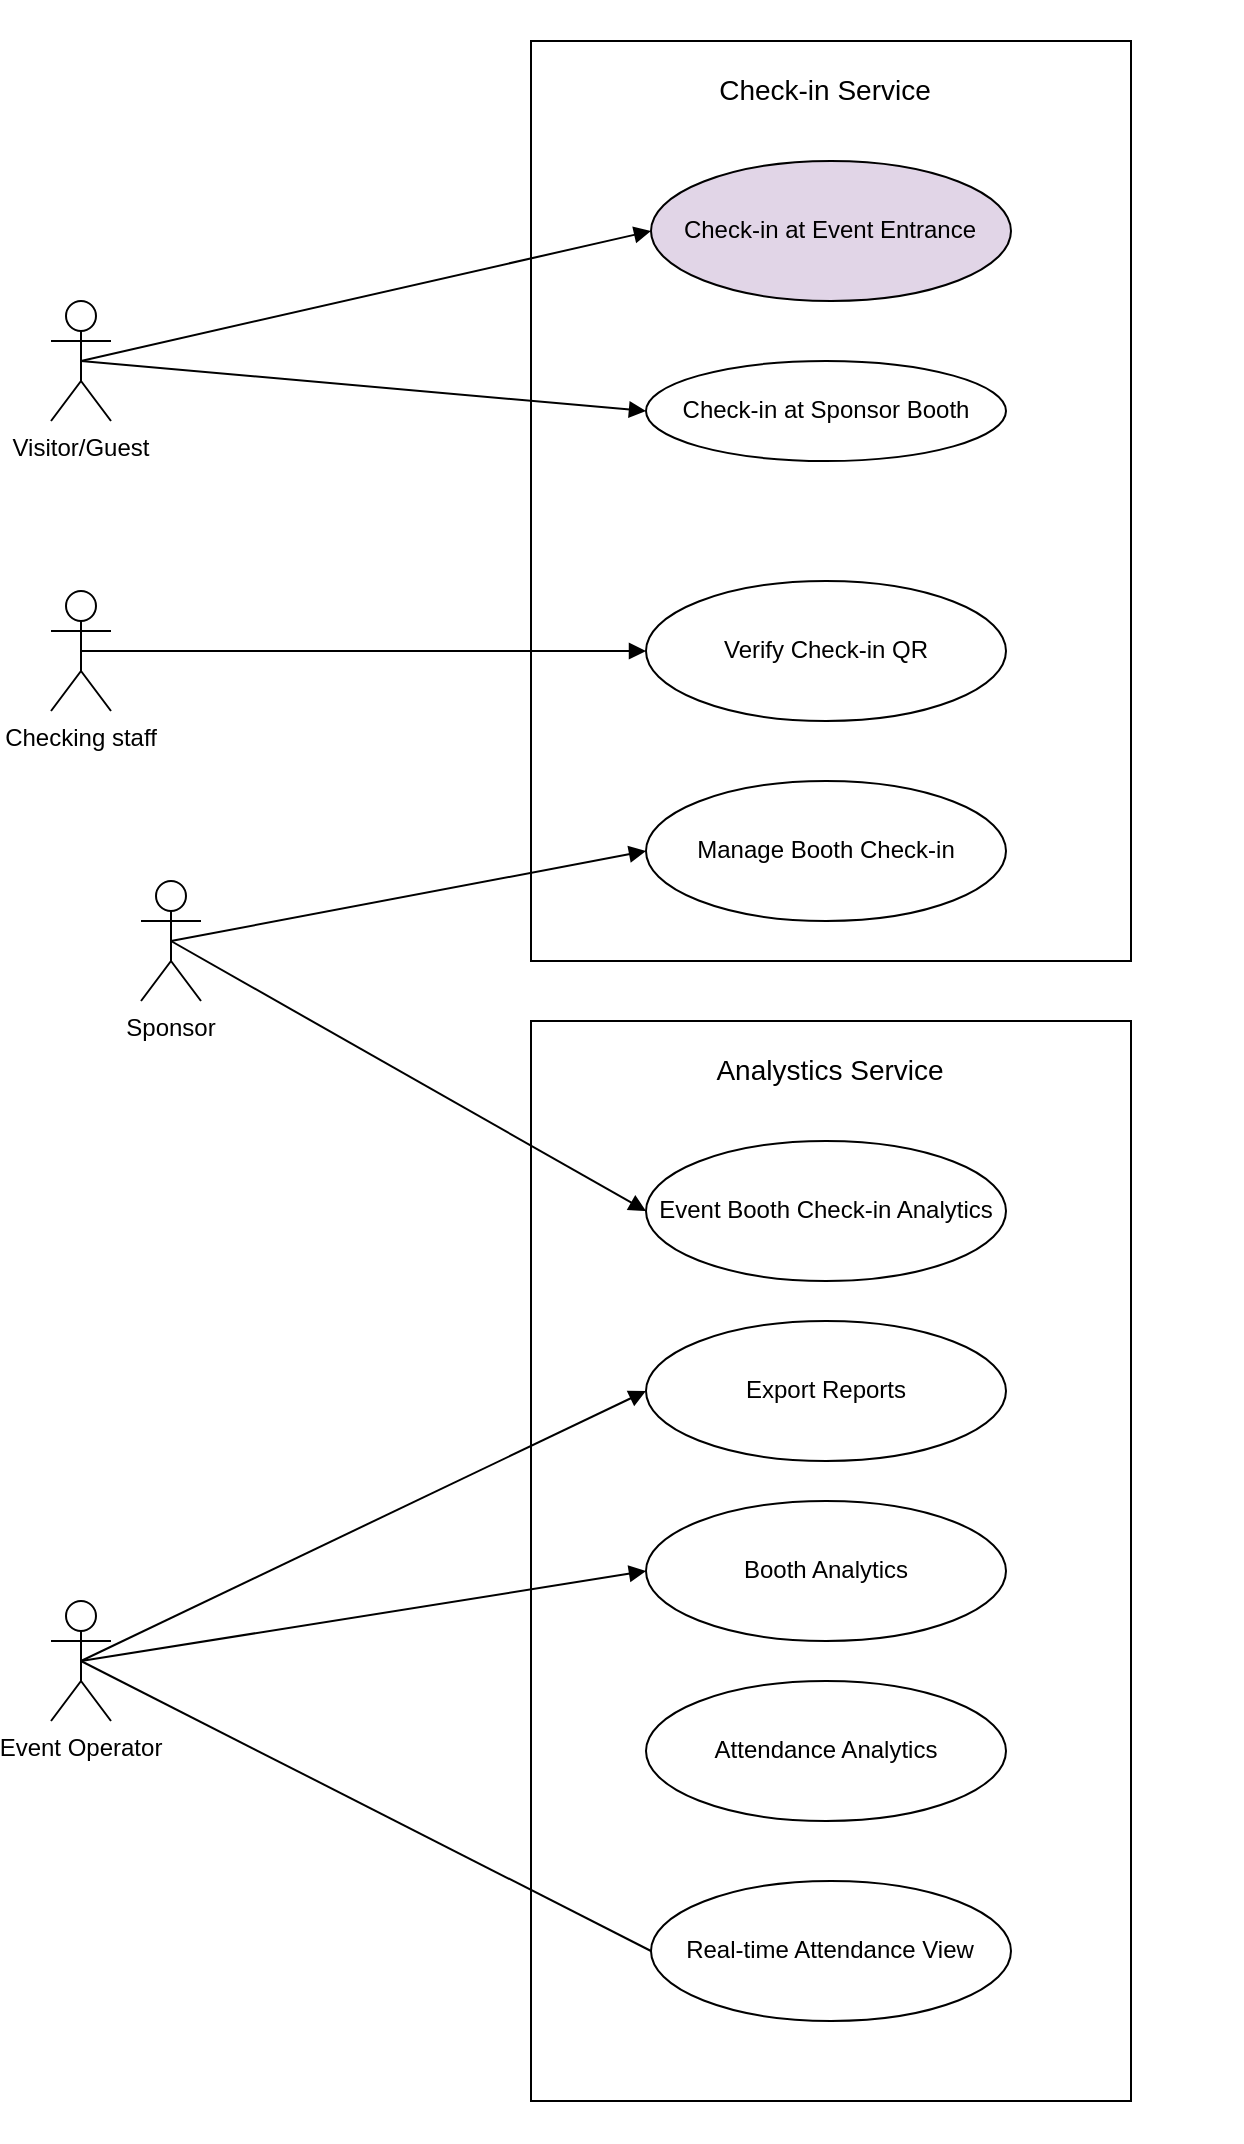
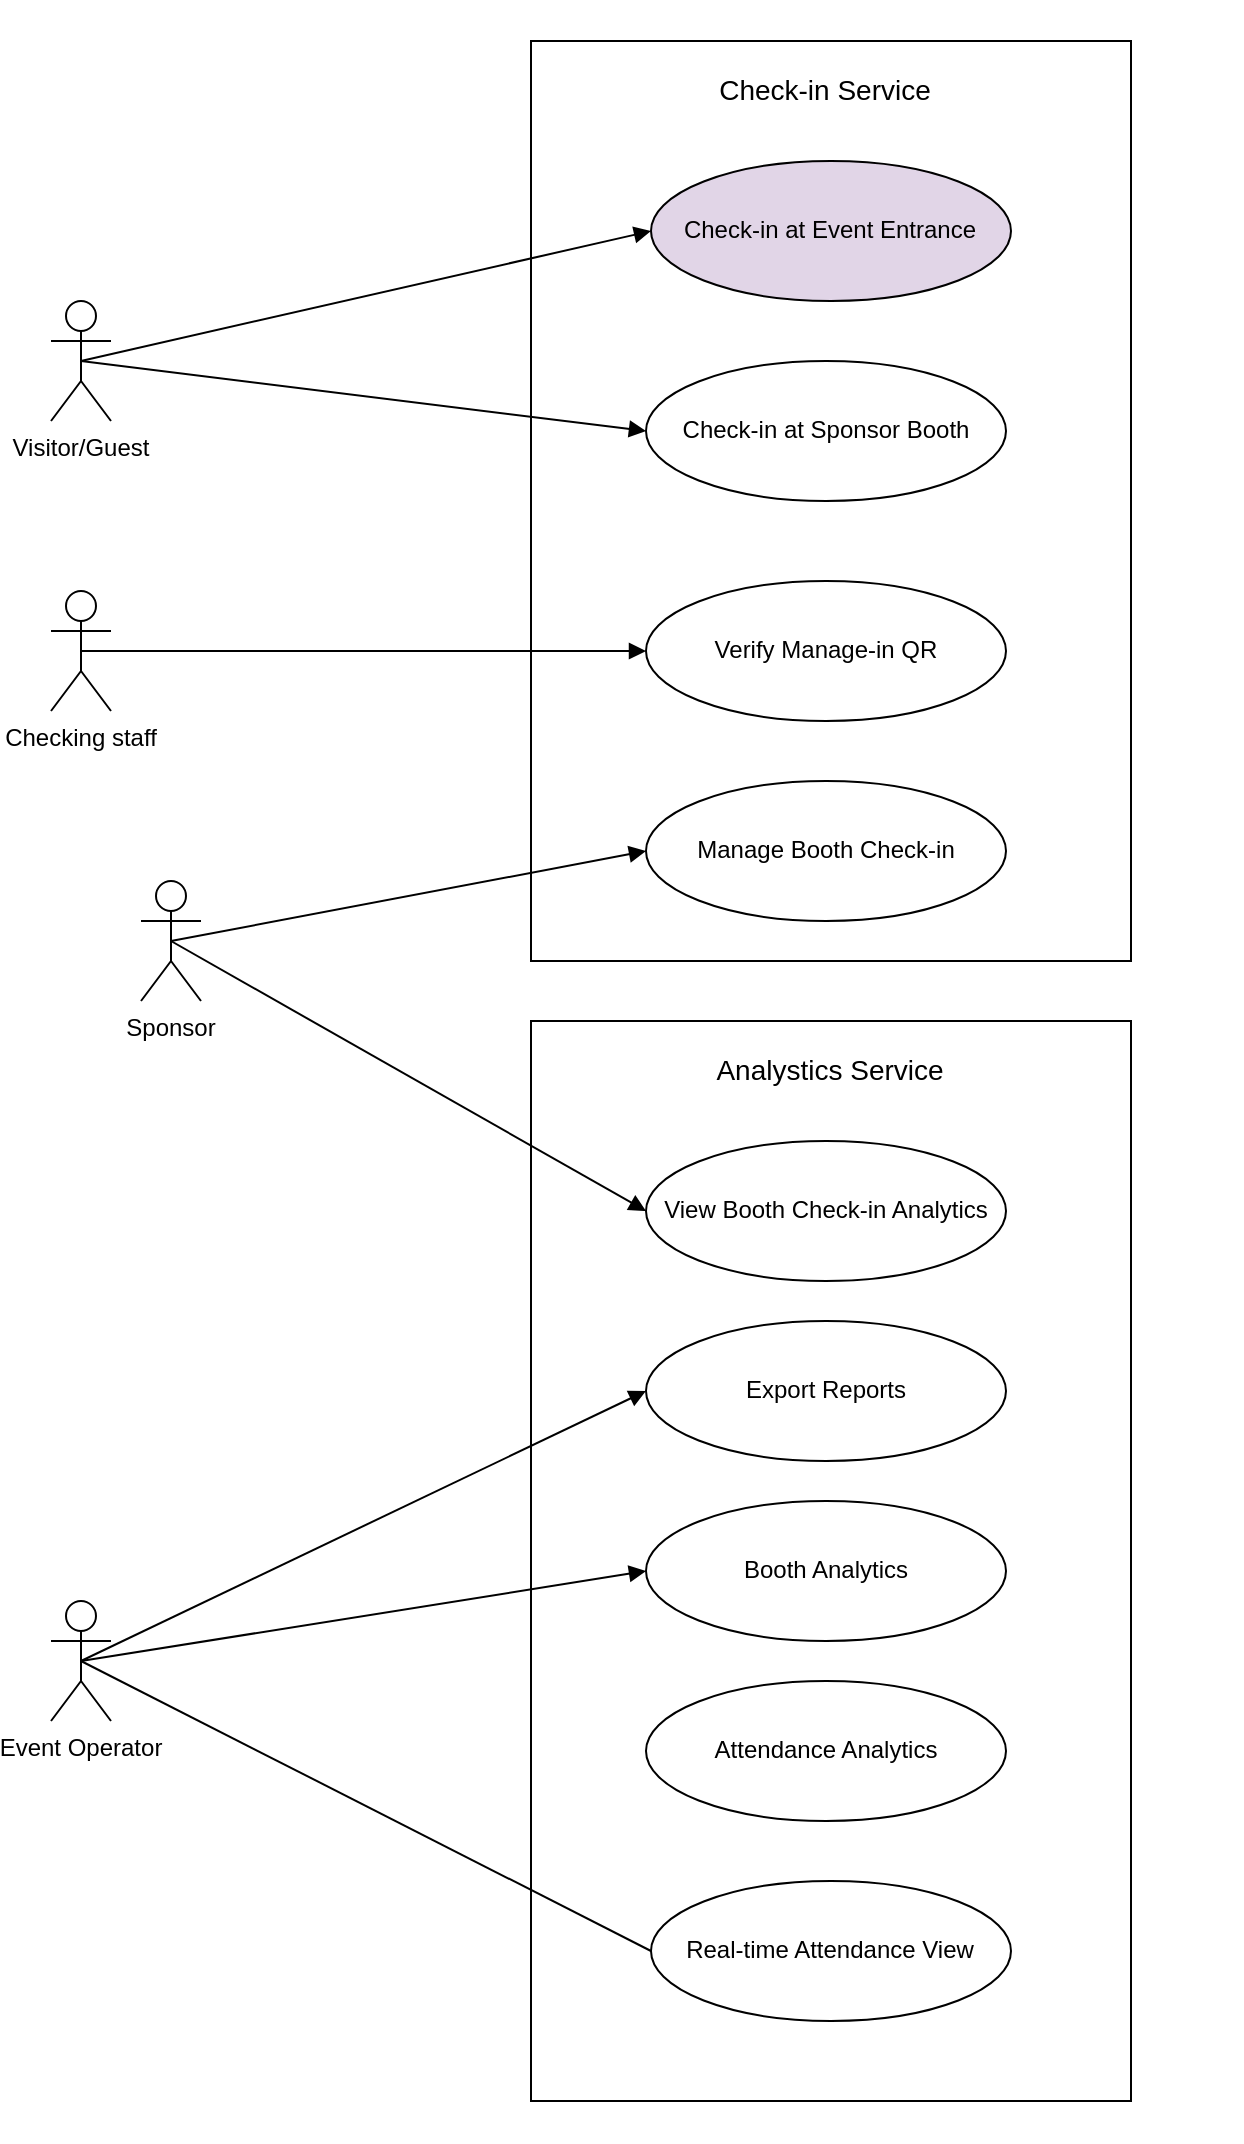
node "Check-in at Sponsor Booth": size 360x100 -> 360x140
node "Verify Check-in QR": label "Verify Check-in QR" -> "Verify Manage-in QR"
node "Event Booth Check-in Analytics": label "Event Booth Check-in Analytics" -> "View Booth Check-in Analytics"
